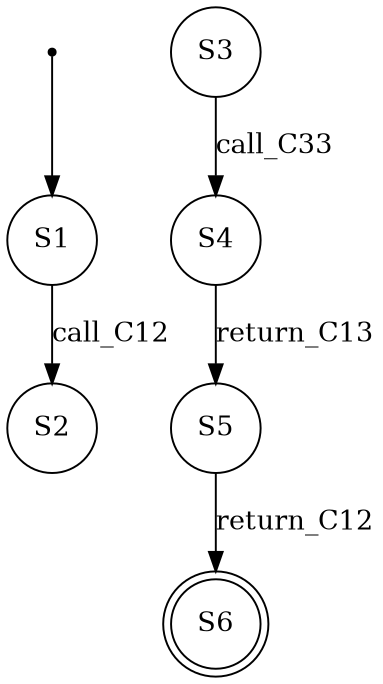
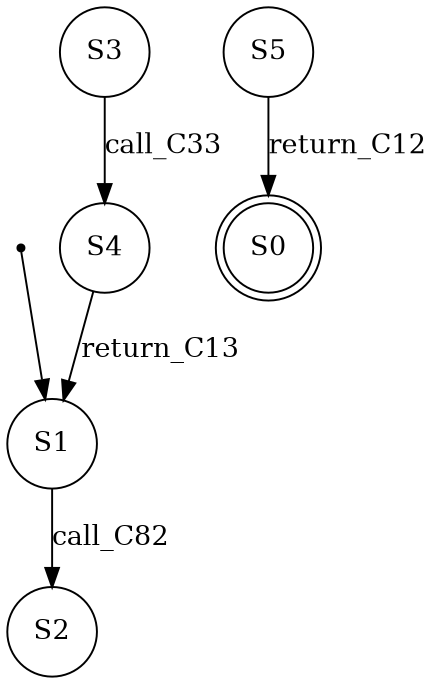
edge "S4" -> "S5": now "S4" -> "S1"
edge "S1" -> "S2": label "call_C12" -> "call_C82"
node "S6": label "S6" -> "S0"
